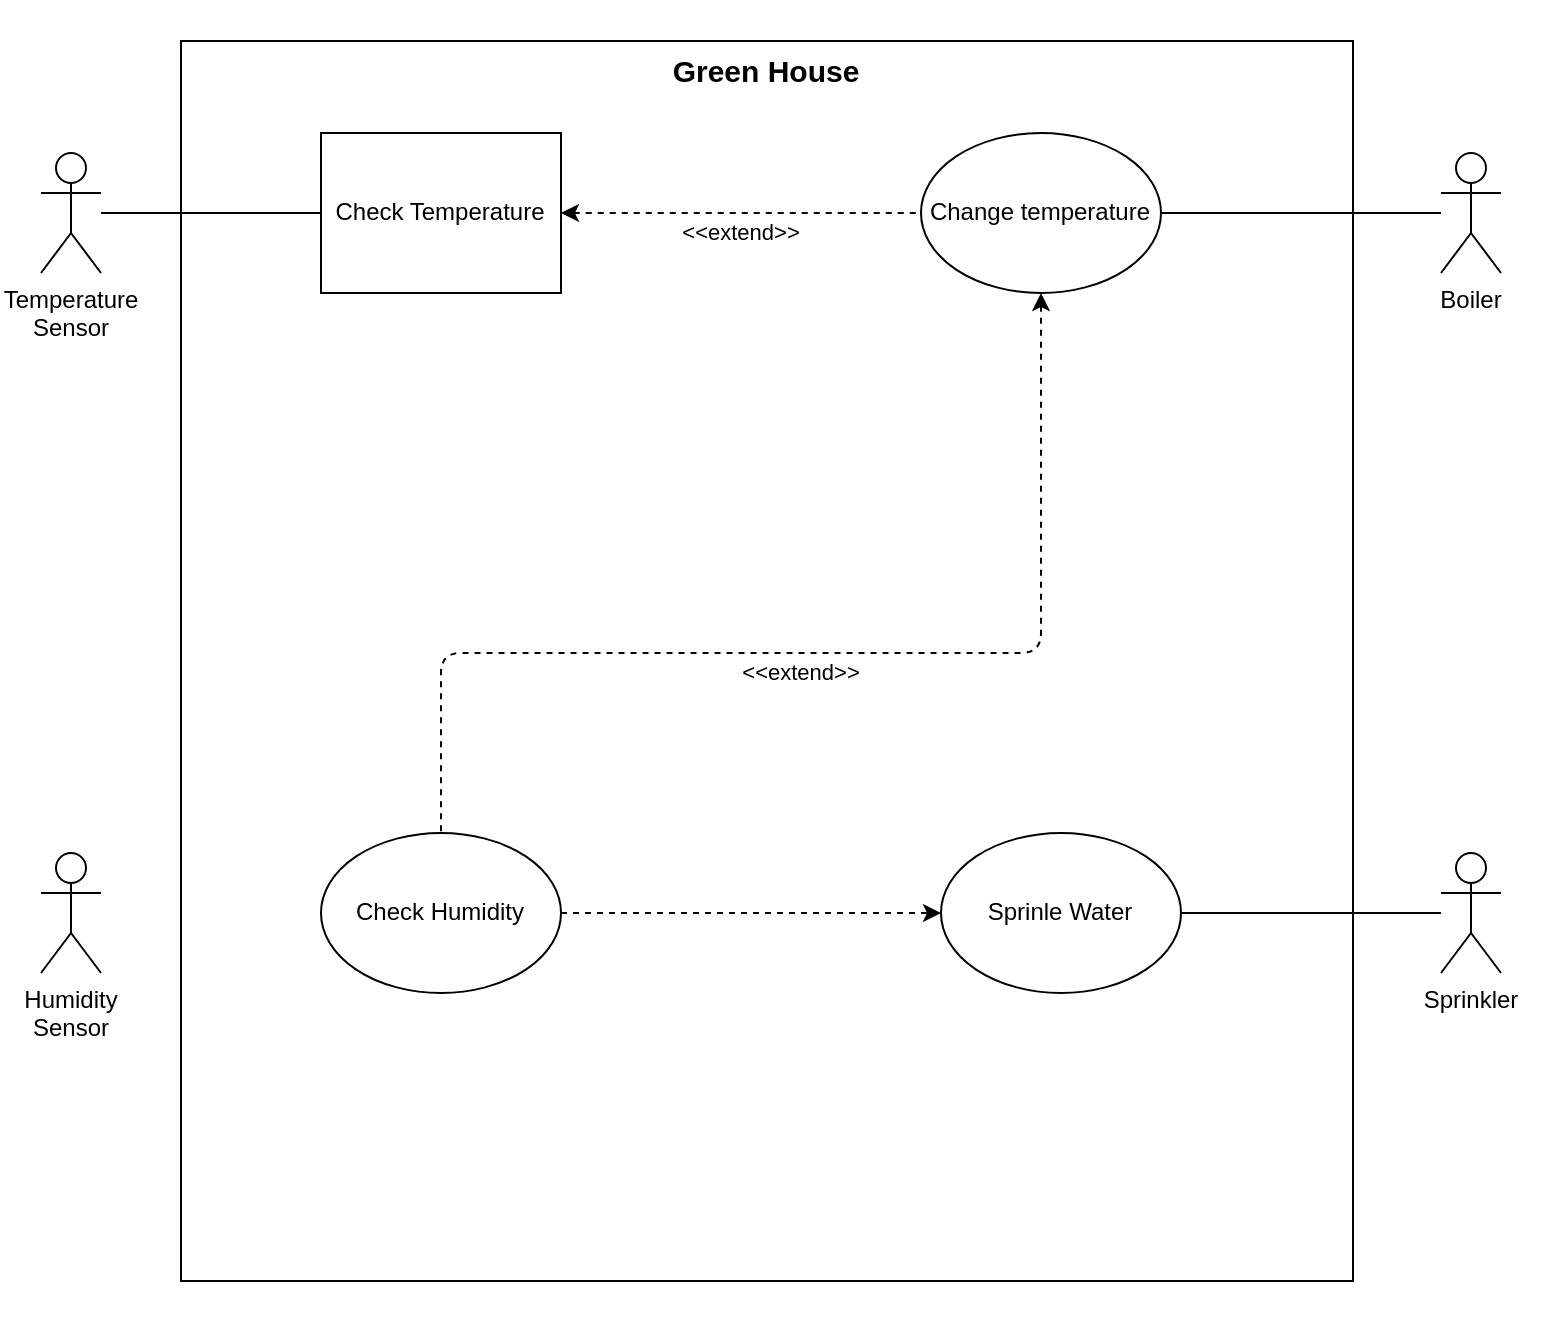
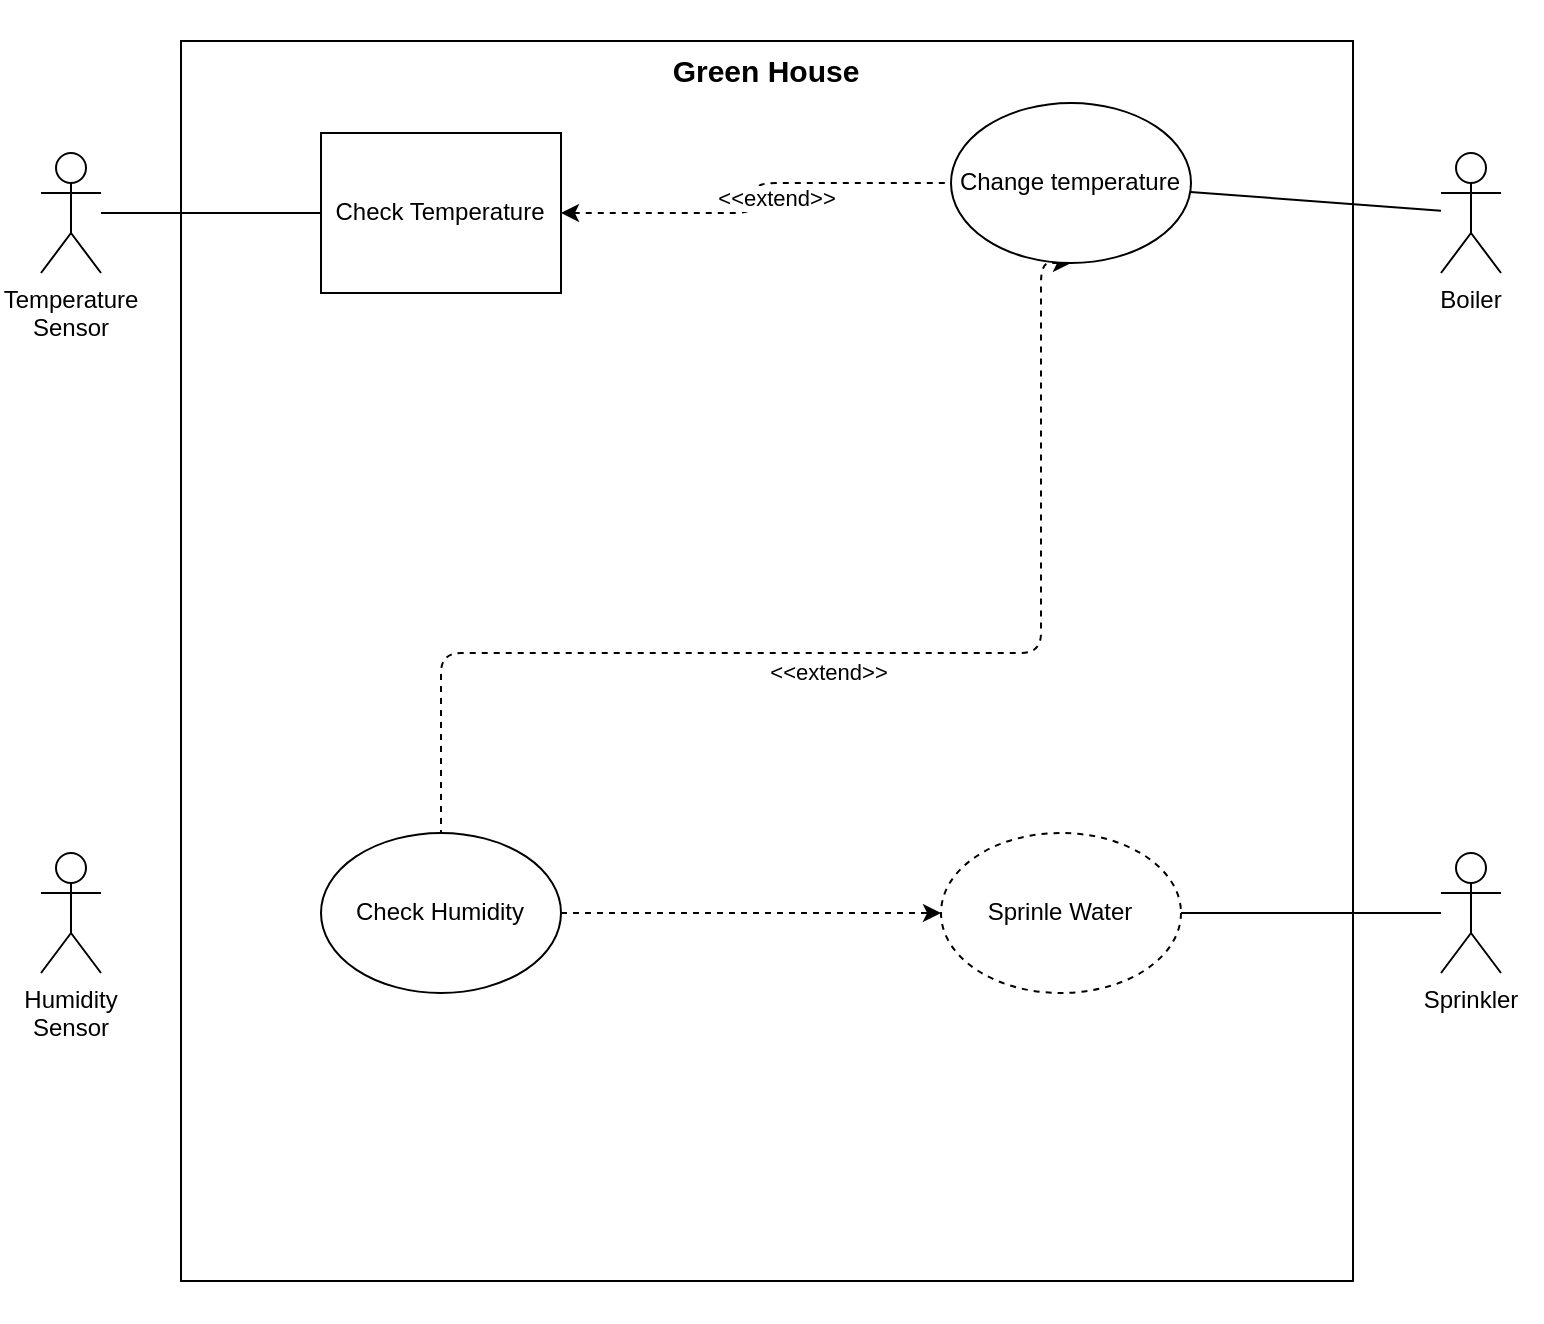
node "Change temperature": moved (1041, 213) -> (1071, 183)
node "Sprinle Water": style solid -> dashed
